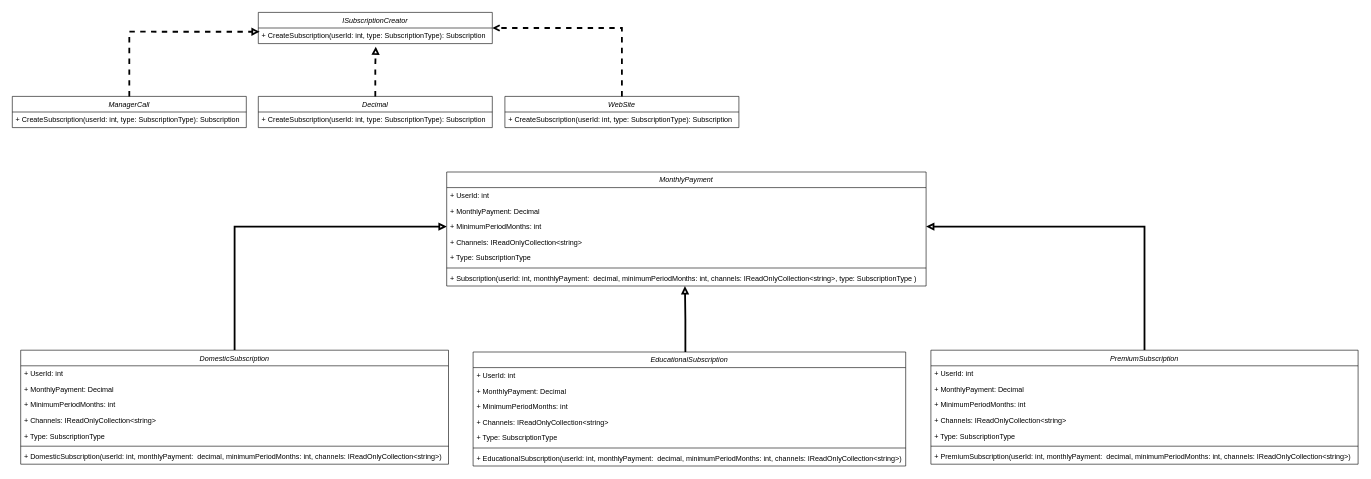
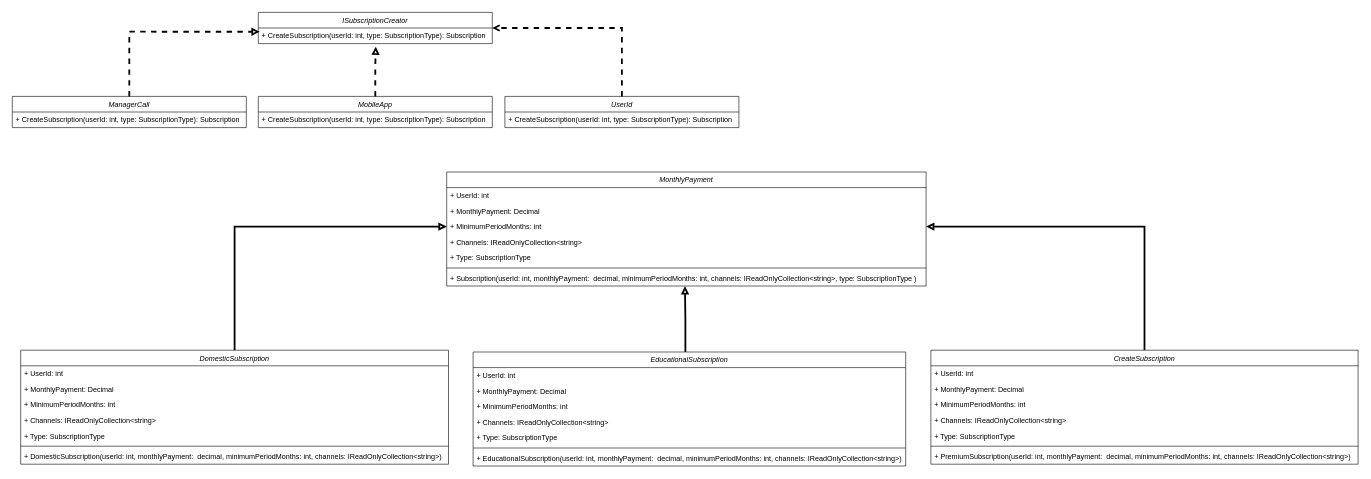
node "Decimal": label "Decimal" -> "MobileApp"
node "WebSite": label "WebSite" -> "UserId"
node "PremiumSubscription": label "PremiumSubscription" -> "CreateSubscription"
